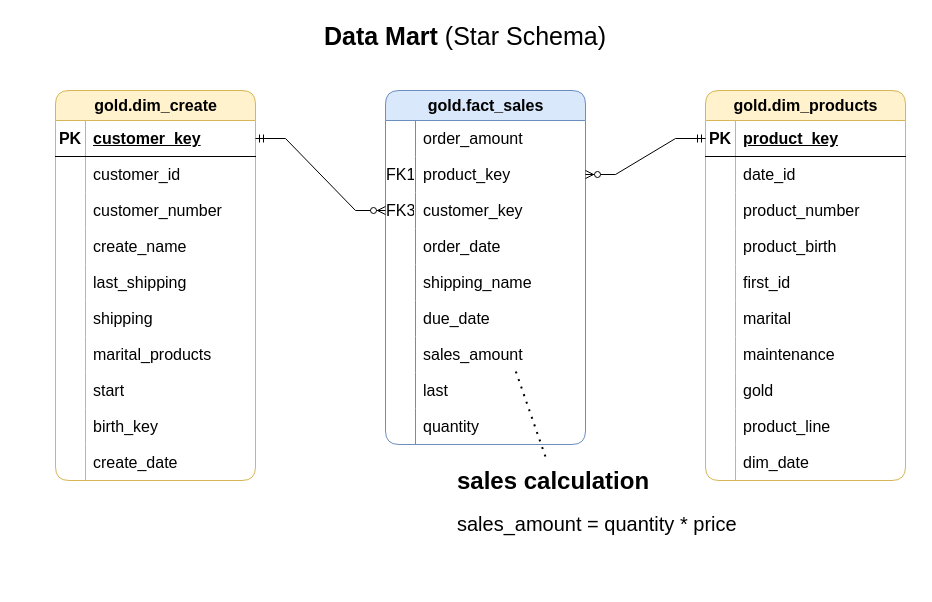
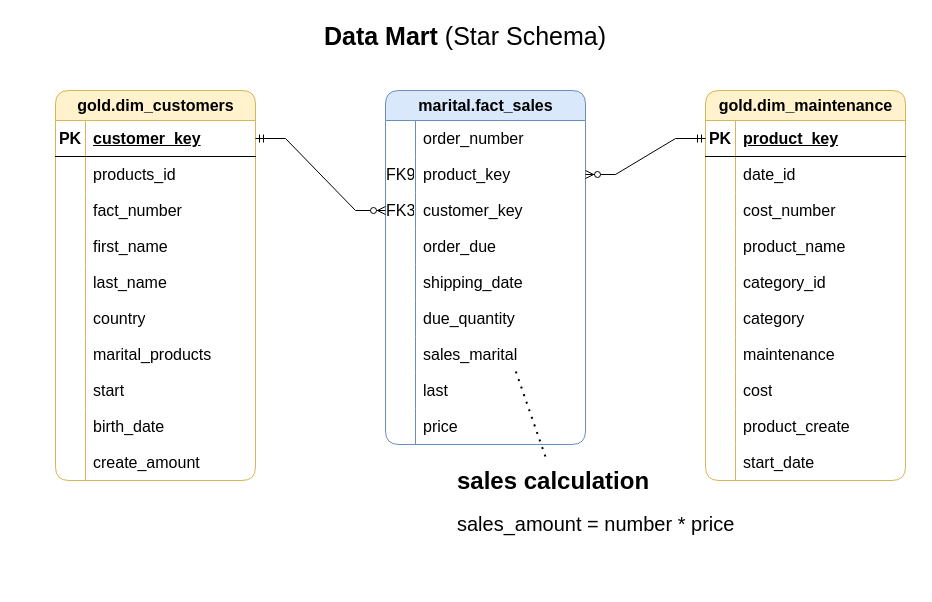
node "gold.dim_create": label "gold.dim_create" -> "gold.dim_customers"
node "gold.fact_sales": label "gold.fact_sales" -> "marital.fact_sales"
node "gold.dim_products": label "gold.dim_products" -> "gold.dim_maintenance"
node "order_amount": label "order_amount" -> "order_number"
node "customer_id": label "customer_id" -> "products_id"
node "FK1": label "FK1" -> "FK9"
node "customer_number": label "customer_number" -> "fact_number"
node "product_number": label "product_number" -> "cost_number"
node "create_name": label "create_name" -> "first_name"
node "order_date": label "order_date" -> "order_due"
node "product_birth": label "product_birth" -> "product_name"
node "last_shipping": label "last_shipping" -> "last_name"
node "shipping_name": label "shipping_name" -> "shipping_date"
node "first_id": label "first_id" -> "category_id"
node "shipping": label "shipping" -> "country"
node "due_date": label "due_date" -> "due_quantity"
node "marital": label "marital" -> "category"
node "sales_amount": label "sales_amount" -> "sales_marital"
node "gold": label "gold" -> "cost"
node "birth_key": label "birth_key" -> "birth_date"
node "quantity": label "quantity" -> "price"
node "product_line": label "product_line" -> "product_create"
node "create_date": label "create_date" -> "create_amount"
node "dim_date": label "dim_date" -> "start_date"
node "sales calculation sales_amount = quantity * price": label "sales calculation sales_amount = quantity * price" -> "sales calculation sales_amount = number * price"
